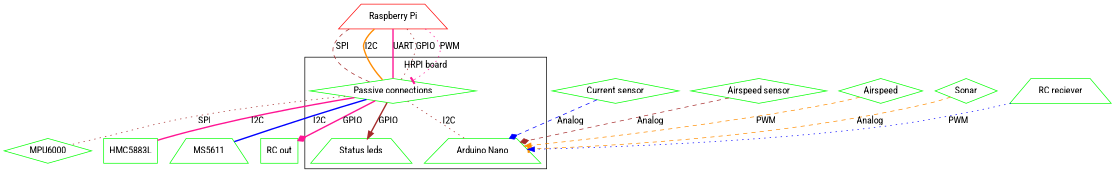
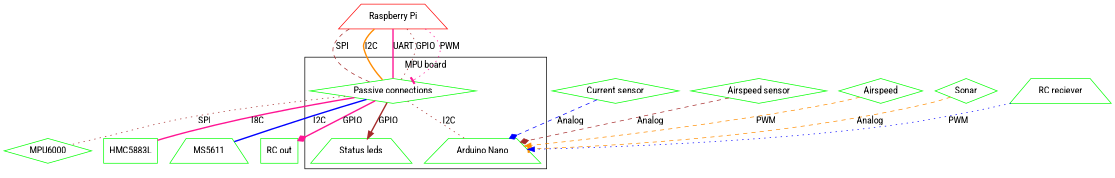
cluster "HRPI board": label "HRPI board" -> "MPU board"
edge "Passive connections" -- "HMC5883L": label "I2C" -> "I8C"
